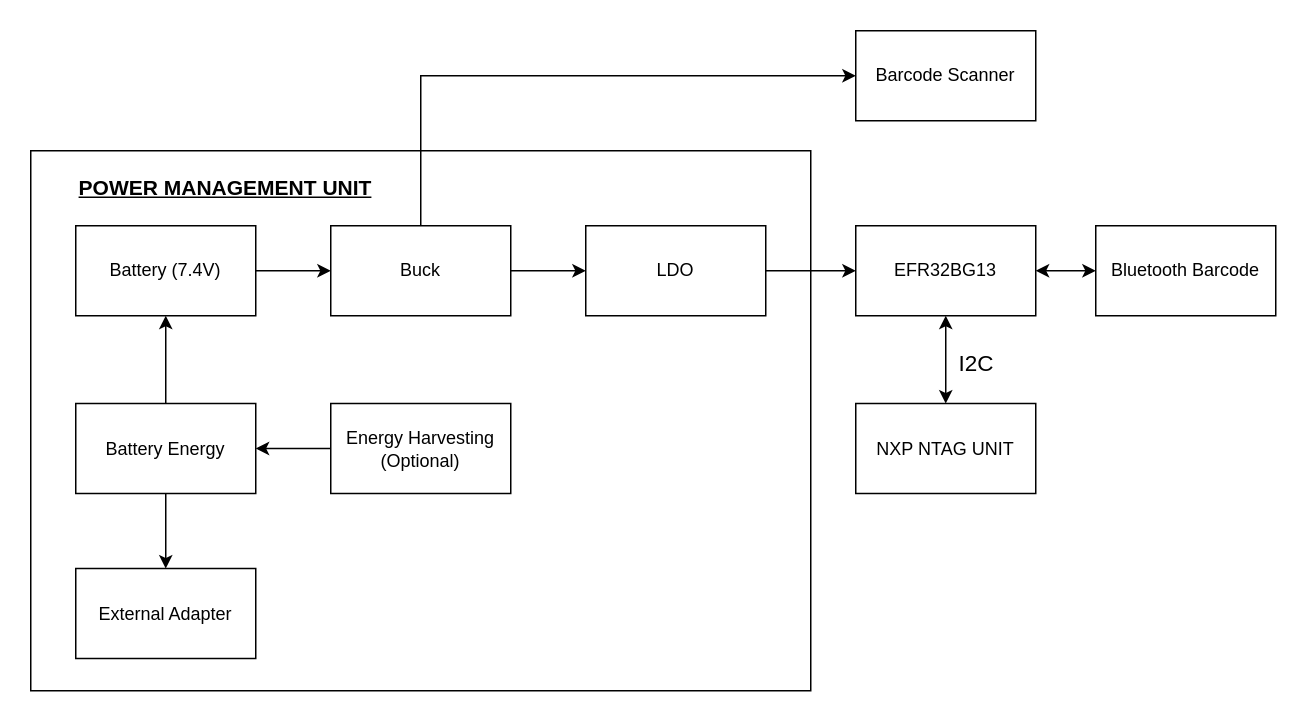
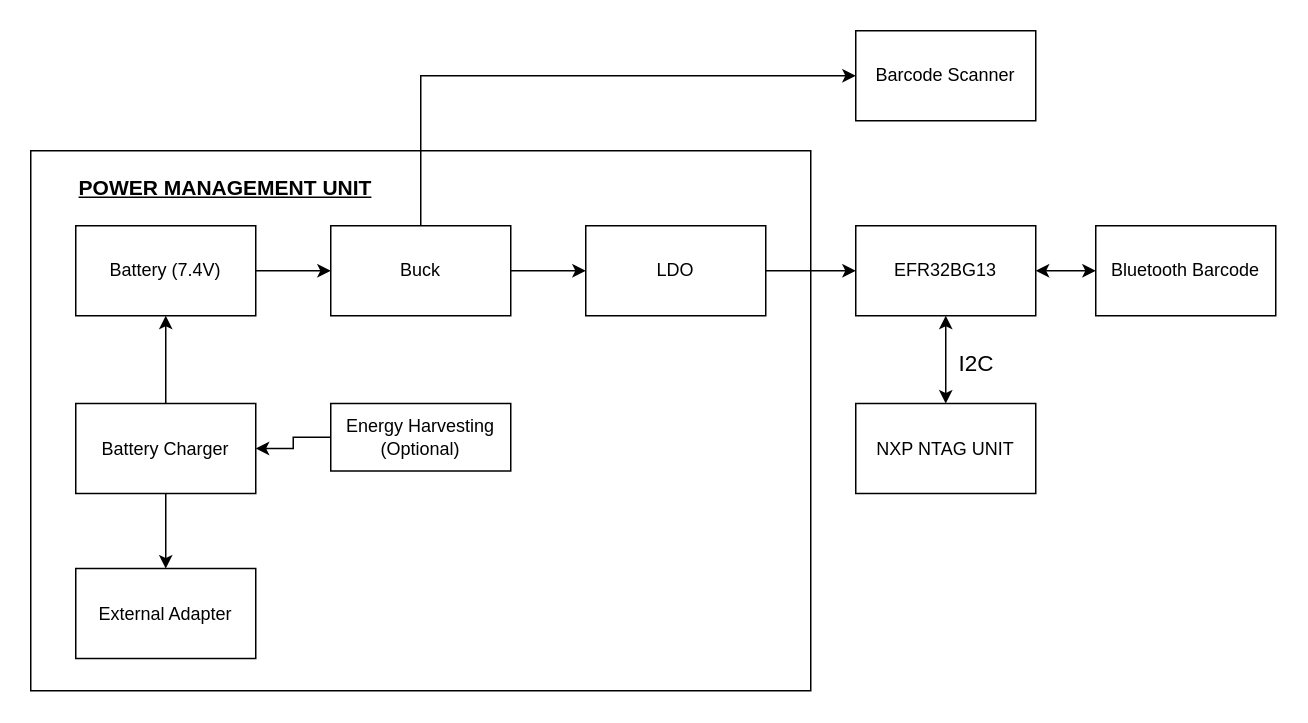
node "Battery Energy": label "Battery Energy" -> "Battery Charger"
node "Energy Harvesting (Optional)": size 180x90 -> 180x68
